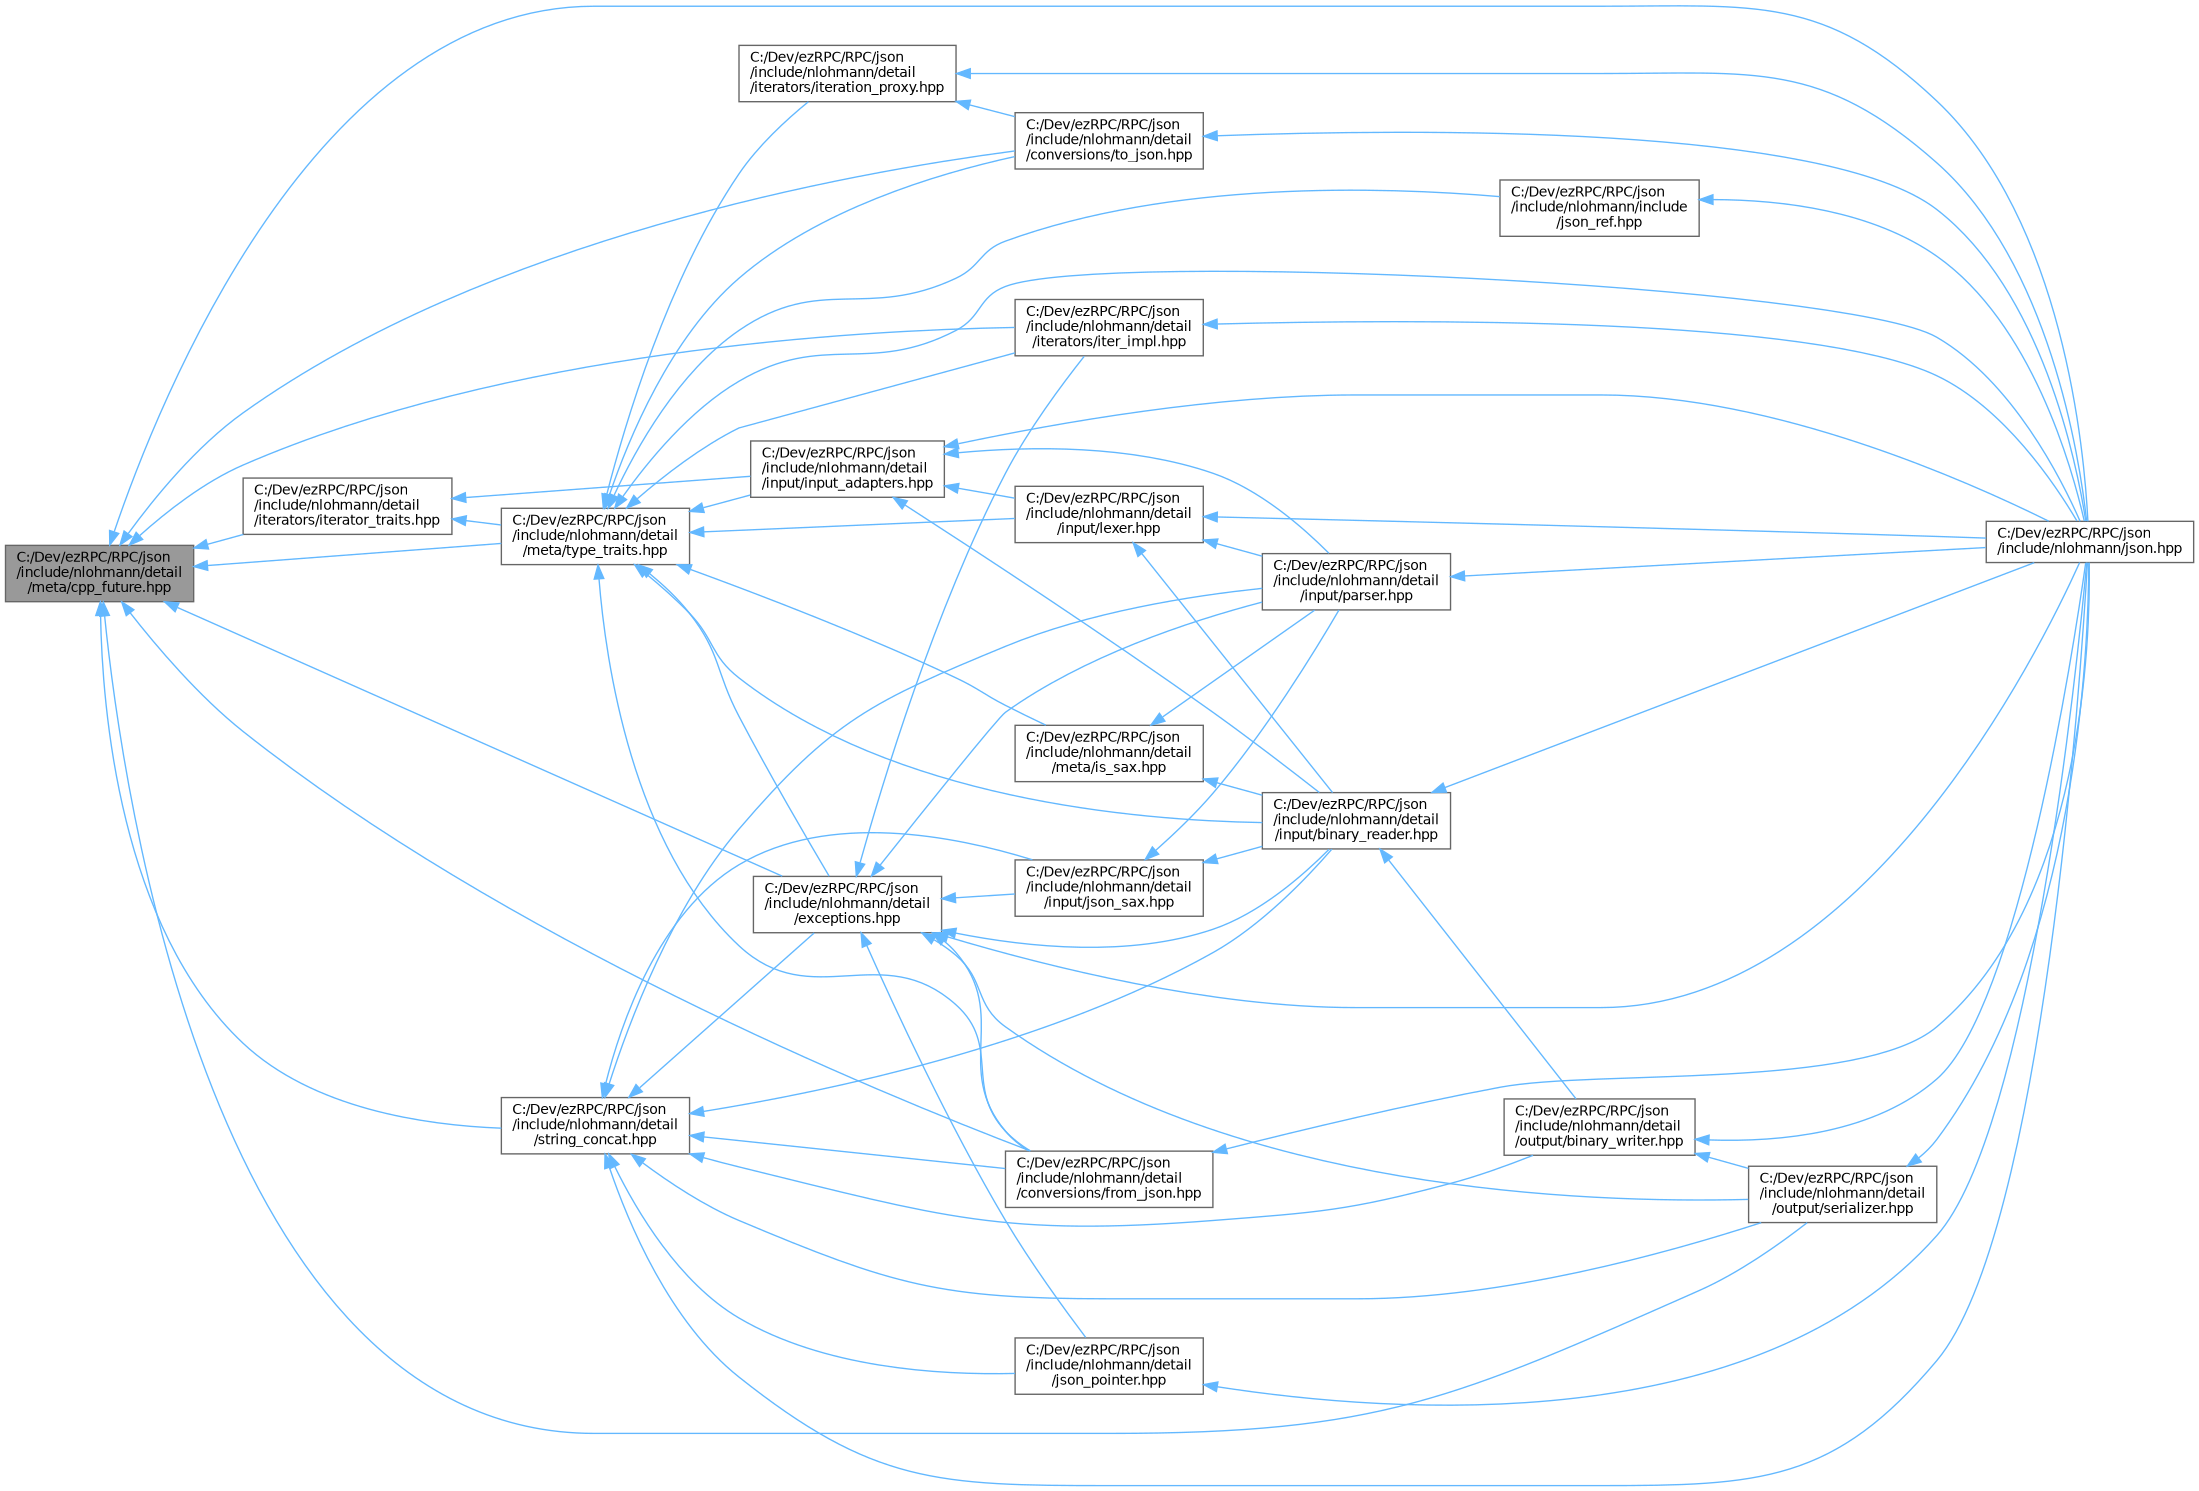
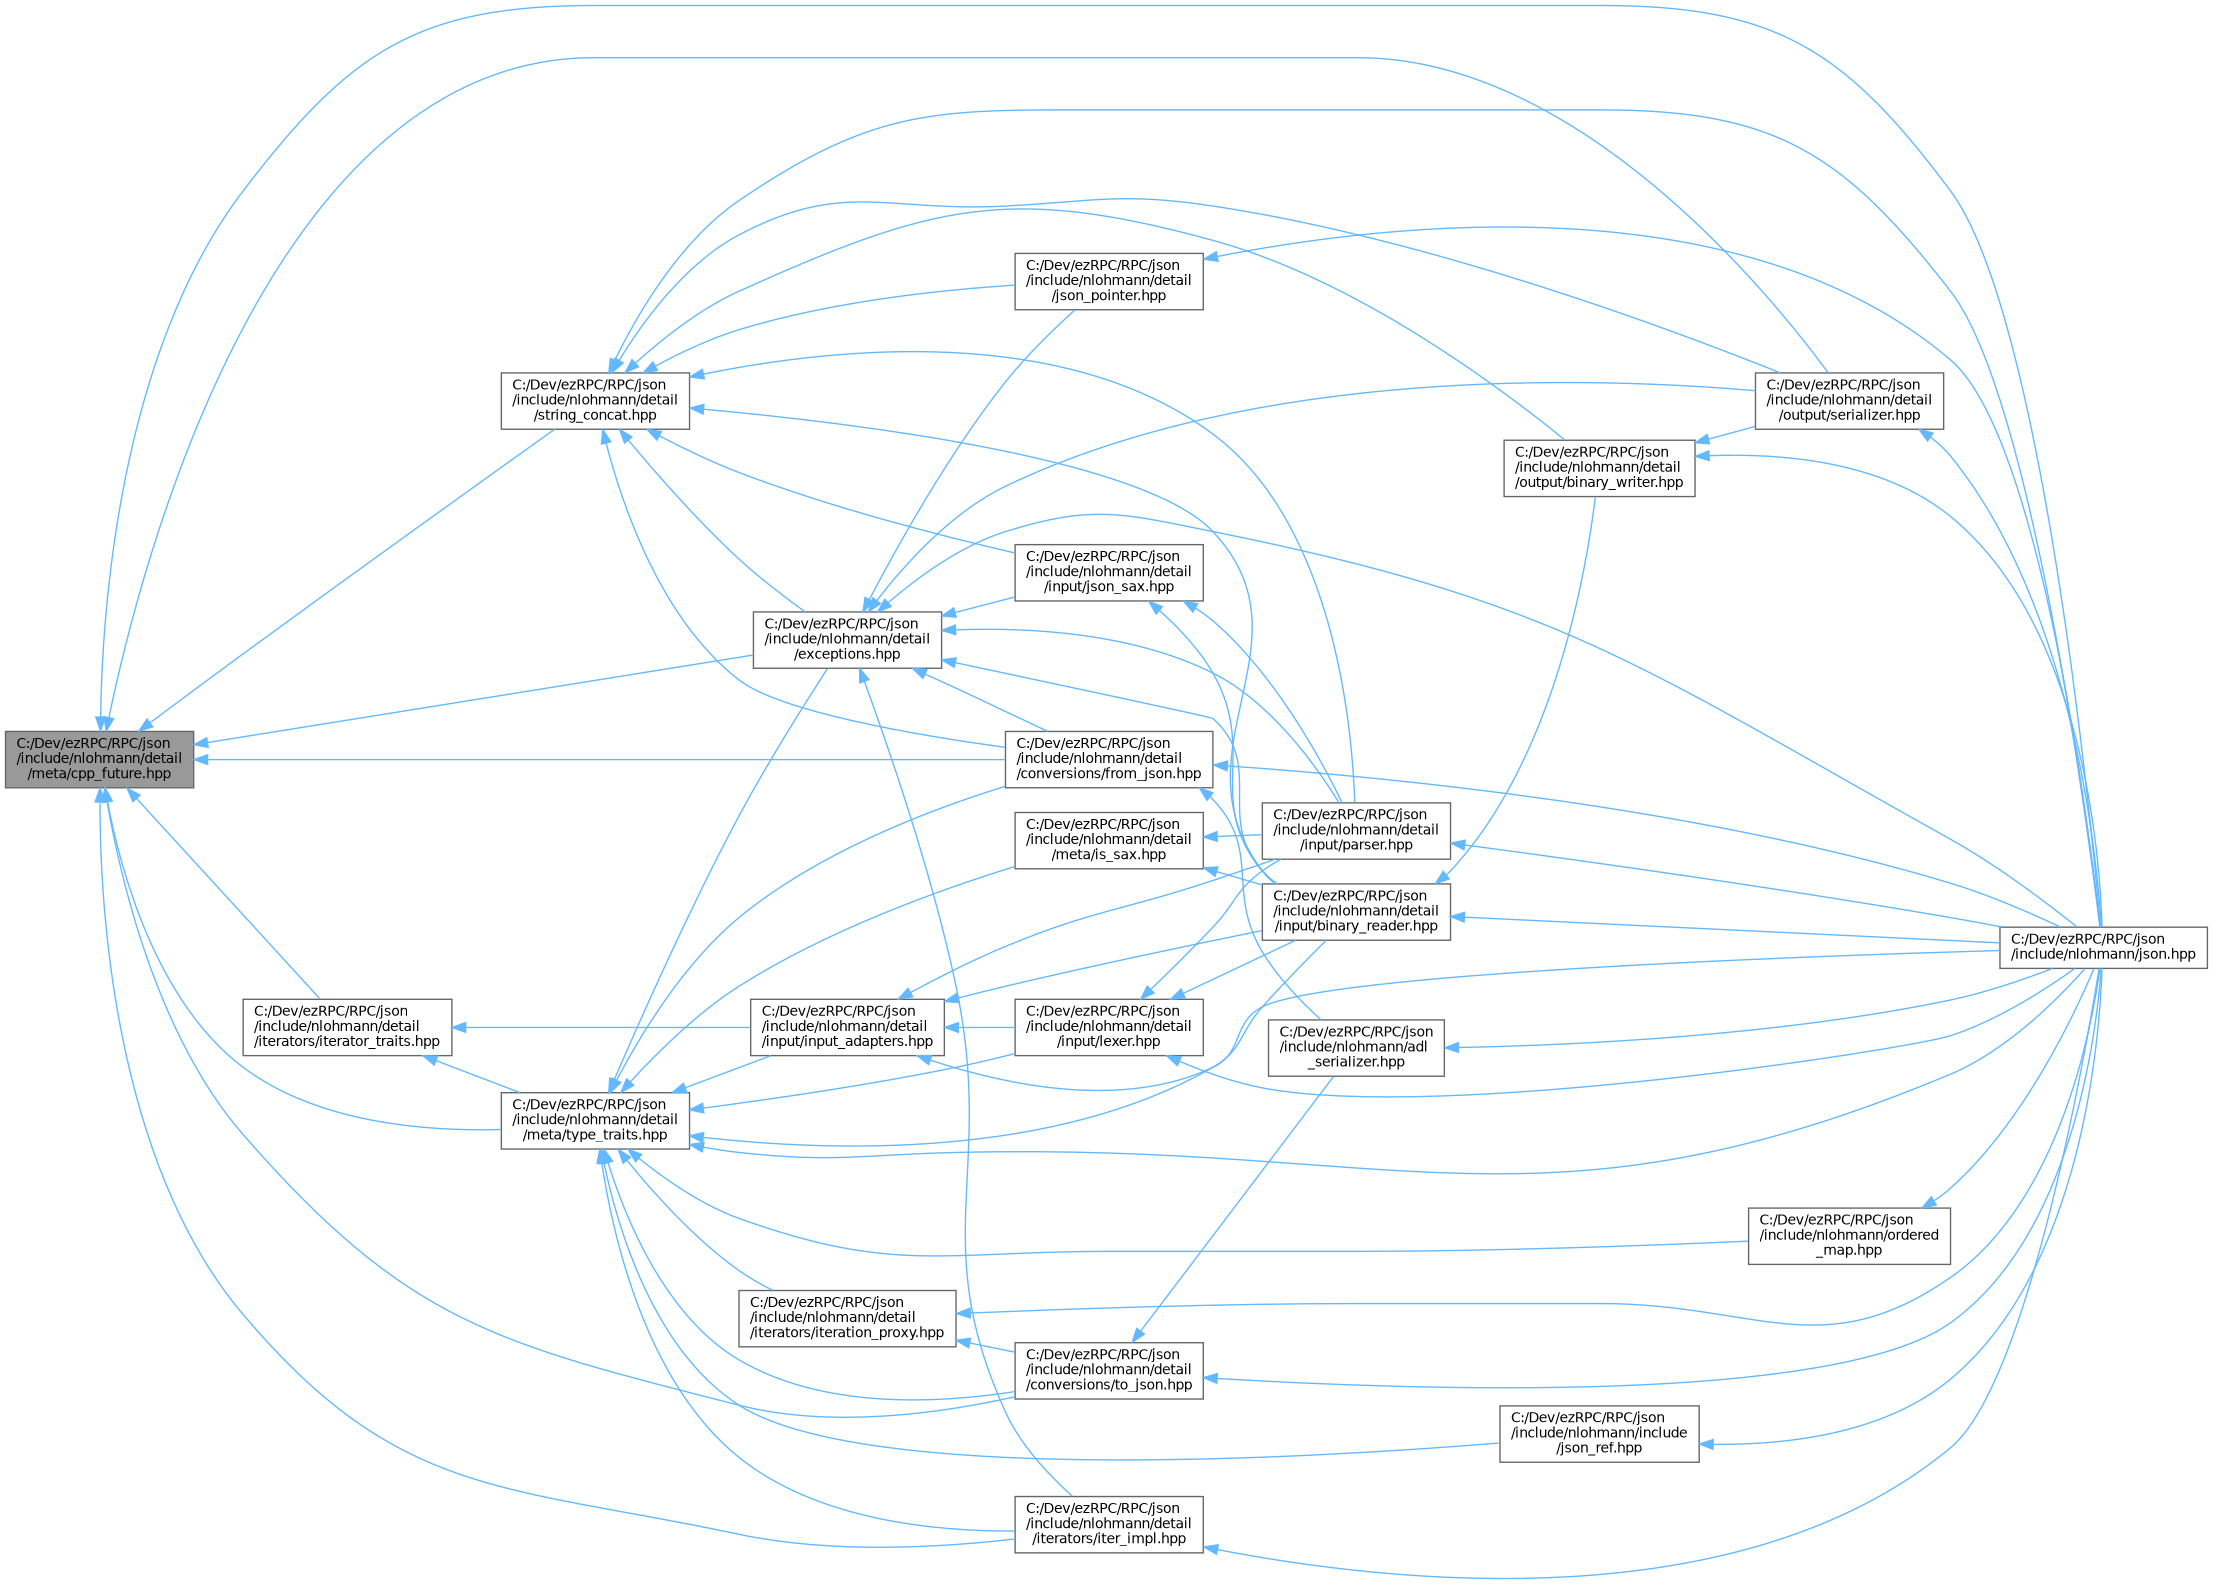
node "C:/Dev/ezRPC/RPC/json /include/nlohmann/adl _serializer.hpp": added
node "C:/Dev/ezRPC/RPC/json /include/nlohmann/ordered _map.hpp": added
